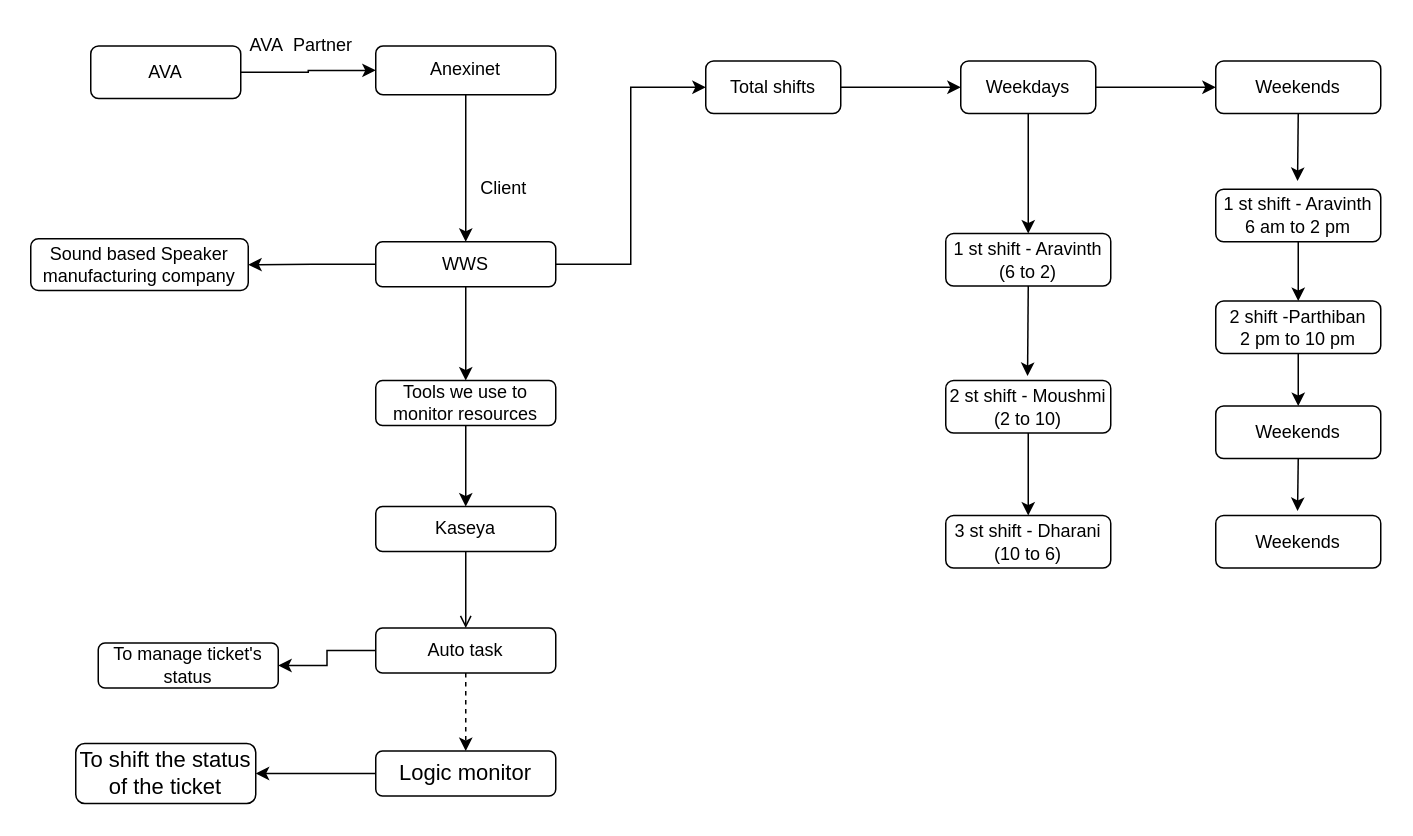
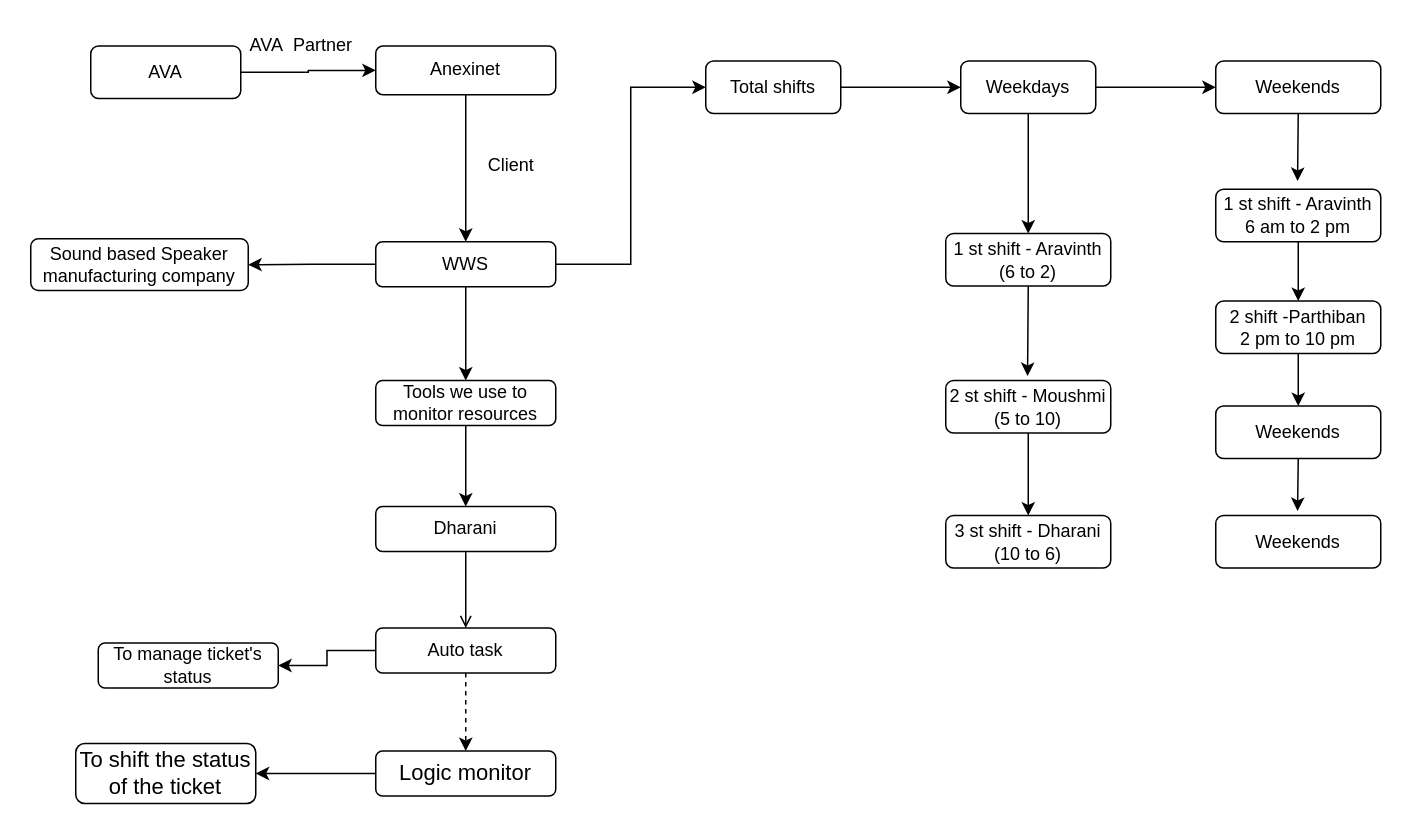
node "Client": moved (503, 188) -> (511, 166)
node "2 st shift - Moushmi (2 to 10)": label "2 st shift - Moushmi (2 to 10)" -> "2 st shift - Moushmi (5 to 10)"
node "Kaseya": label "Kaseya" -> "Dharani"
